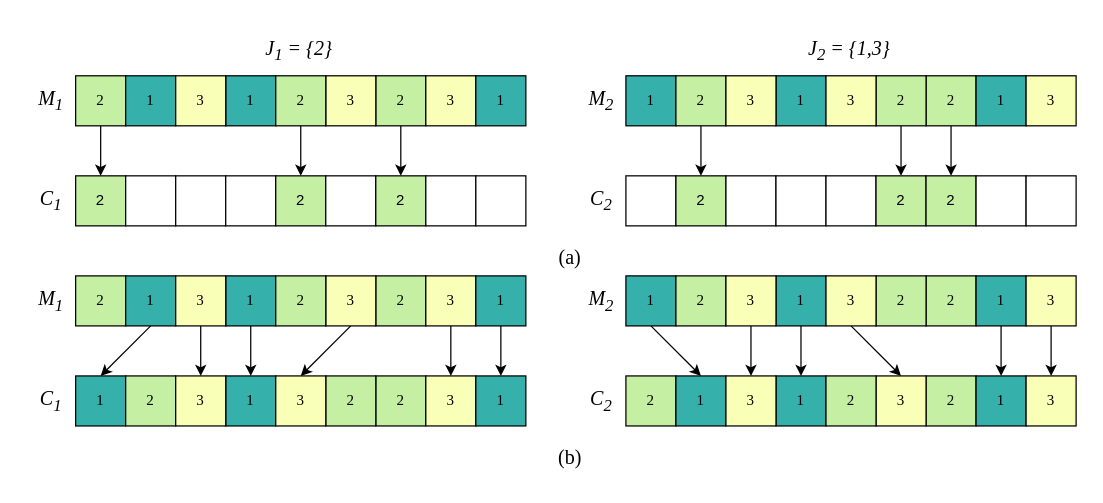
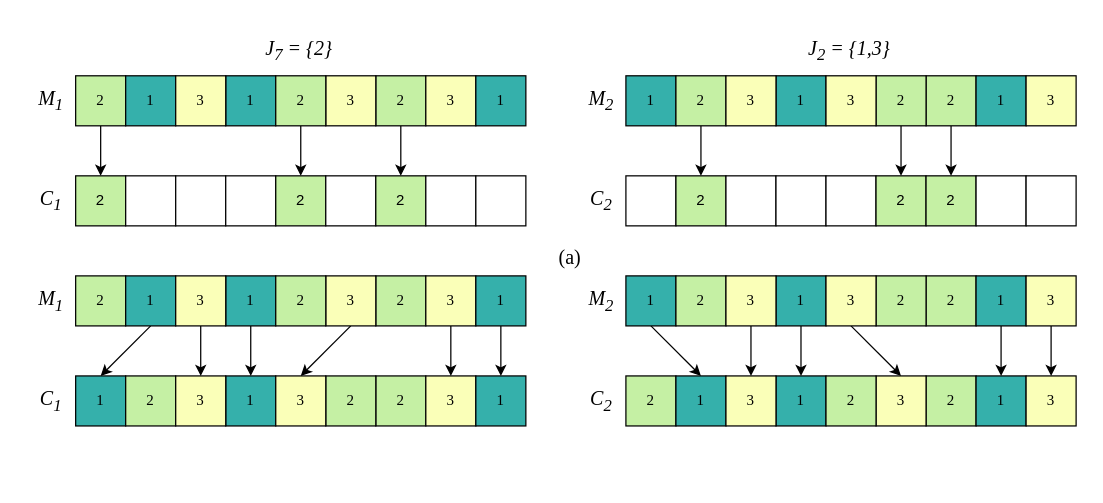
node "J1 = {2}": label "J1 = {2}" -> "J7 = {2}"
node "(b)": removed
